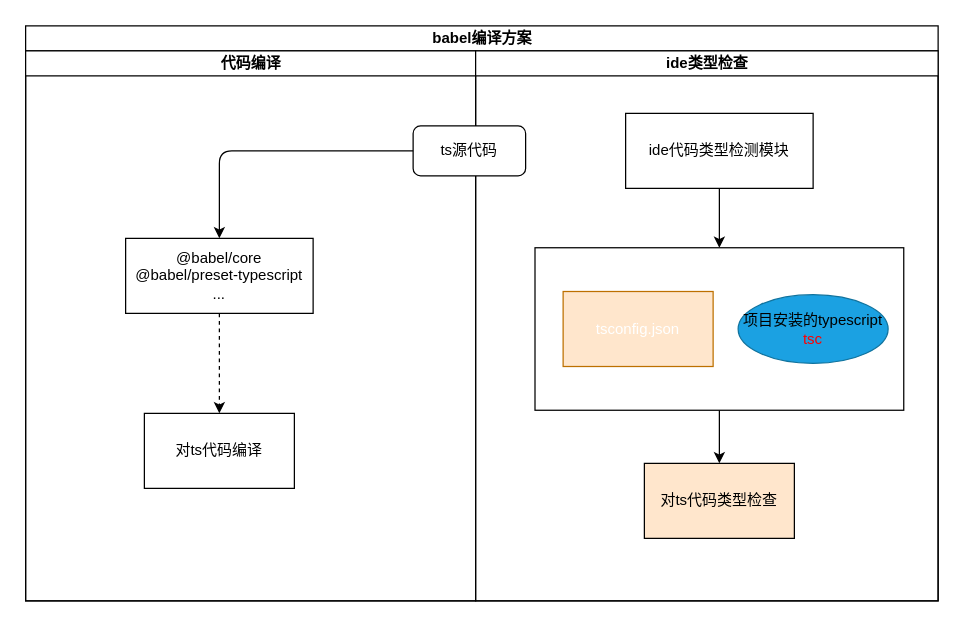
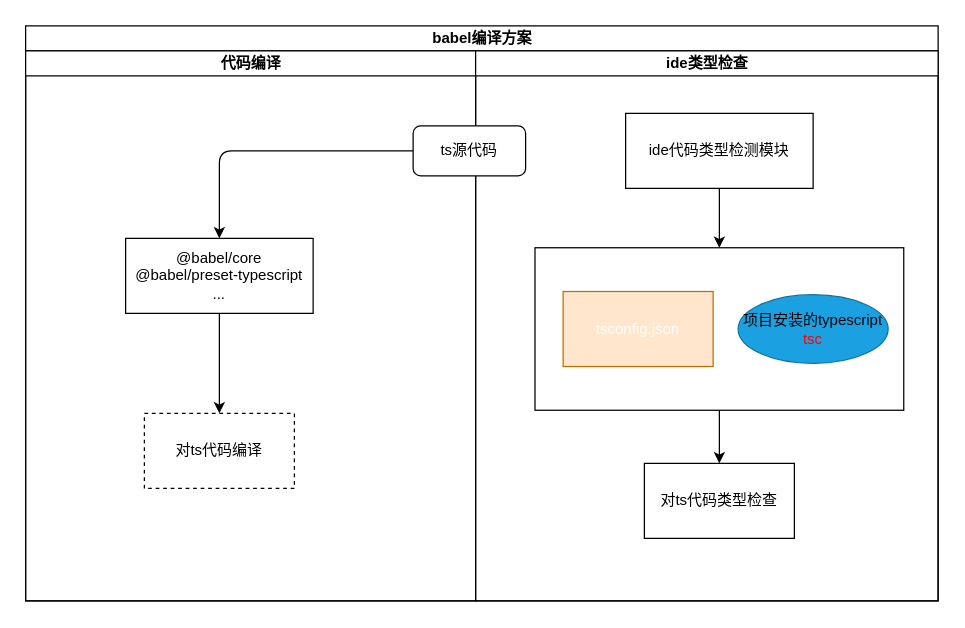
edge "@babel/core @babel/preset-typescript ..." -> "对ts代码编译": style dashed -> solid
node "对ts代码编译": style solid -> dashed
node "对ts代码类型检查": fillcolor #ffe6cc -> #ffffff
